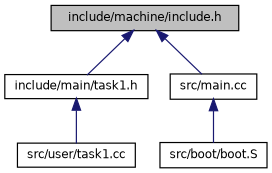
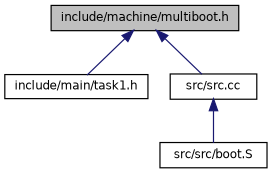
node "include/machine/include.h": label "include/machine/include.h" -> "include/machine/multiboot.h"
node "src/main.cc": label "src/main.cc" -> "src/src.cc"
node "src/user/task1.cc": removed
node "src/boot/boot.S": label "src/boot/boot.S" -> "src/src/boot.S"
